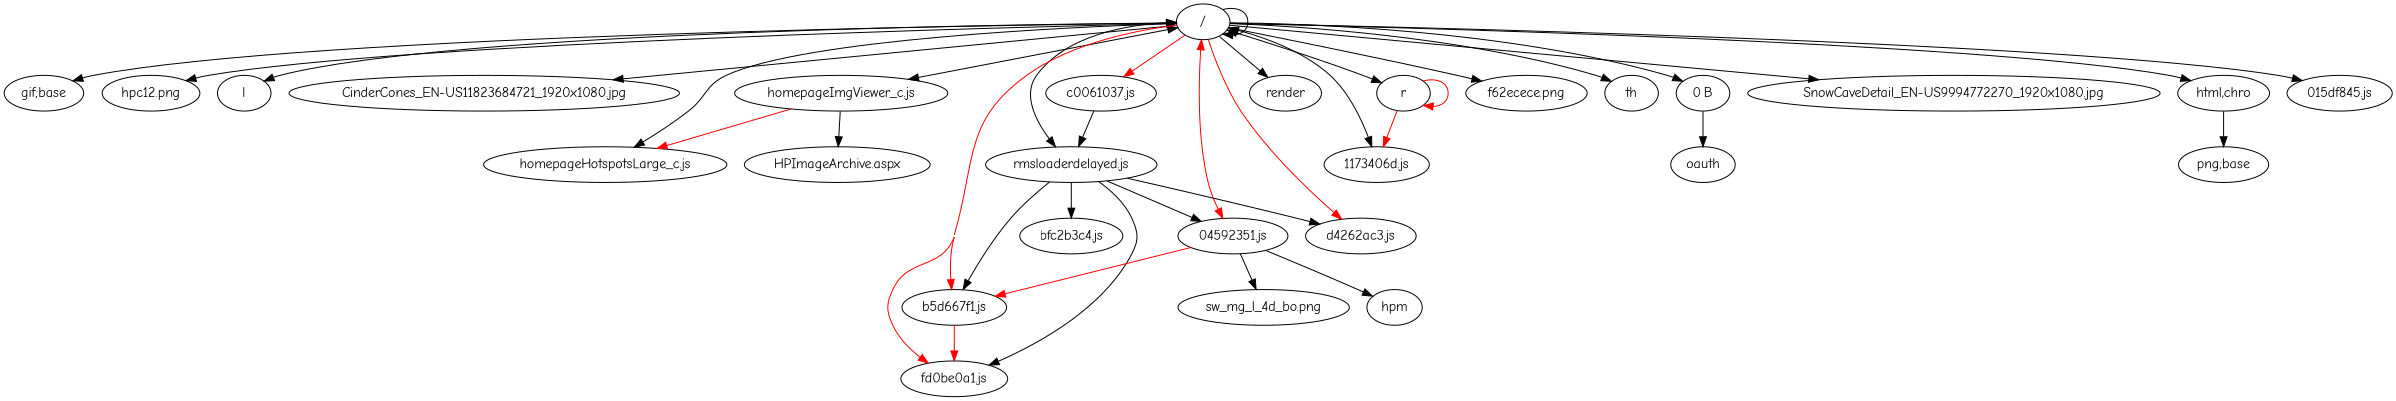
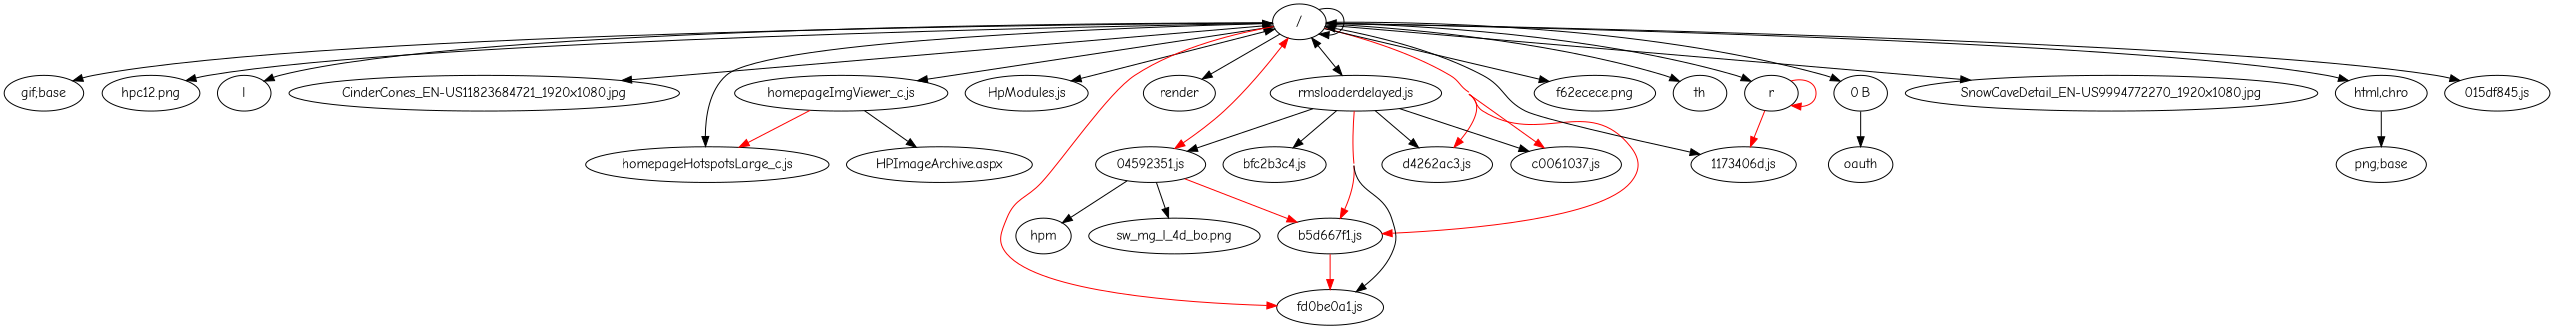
node "HpModules.js": added
edge "c0061037.js" -> "rmsloaderdelayed.js": reversed
edge "rmsloaderdelayed.js" -> "b5d667f1.js": color black -> red
